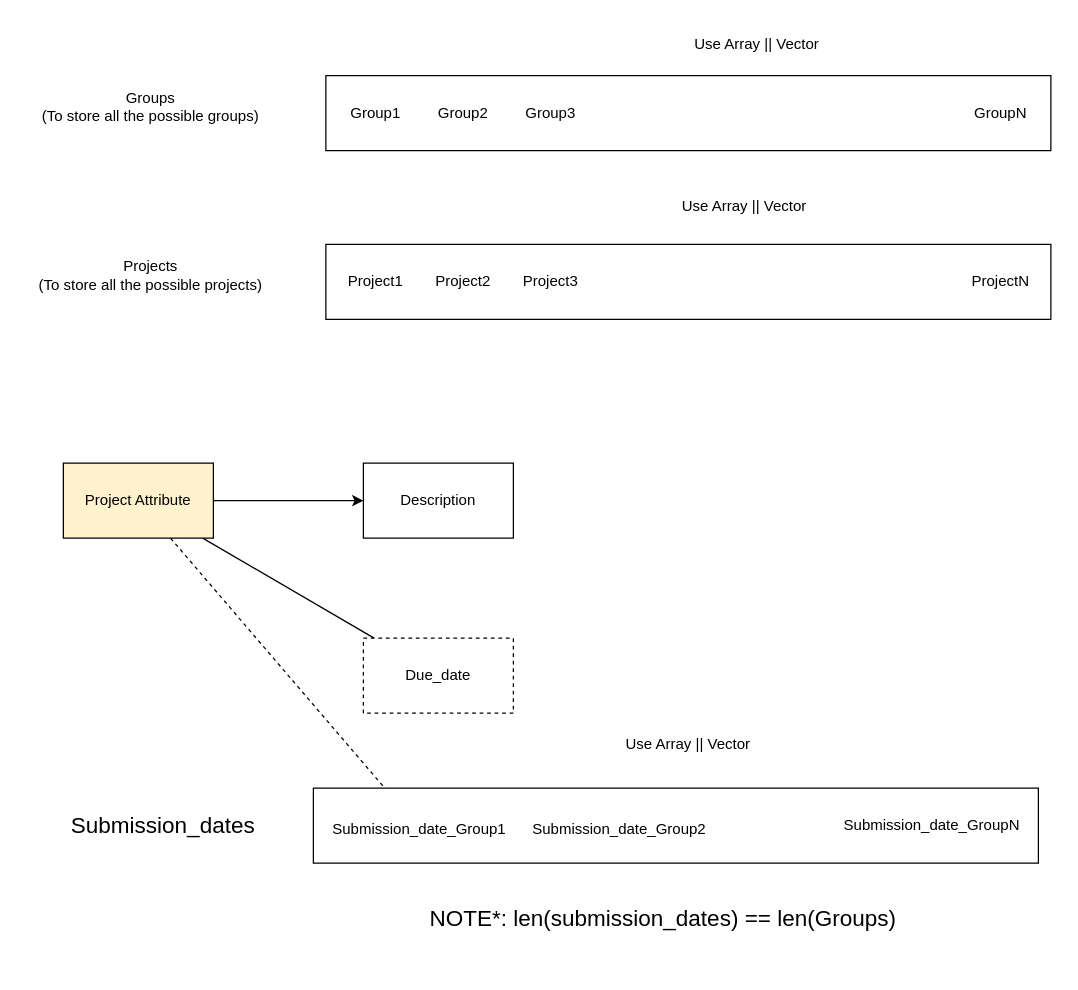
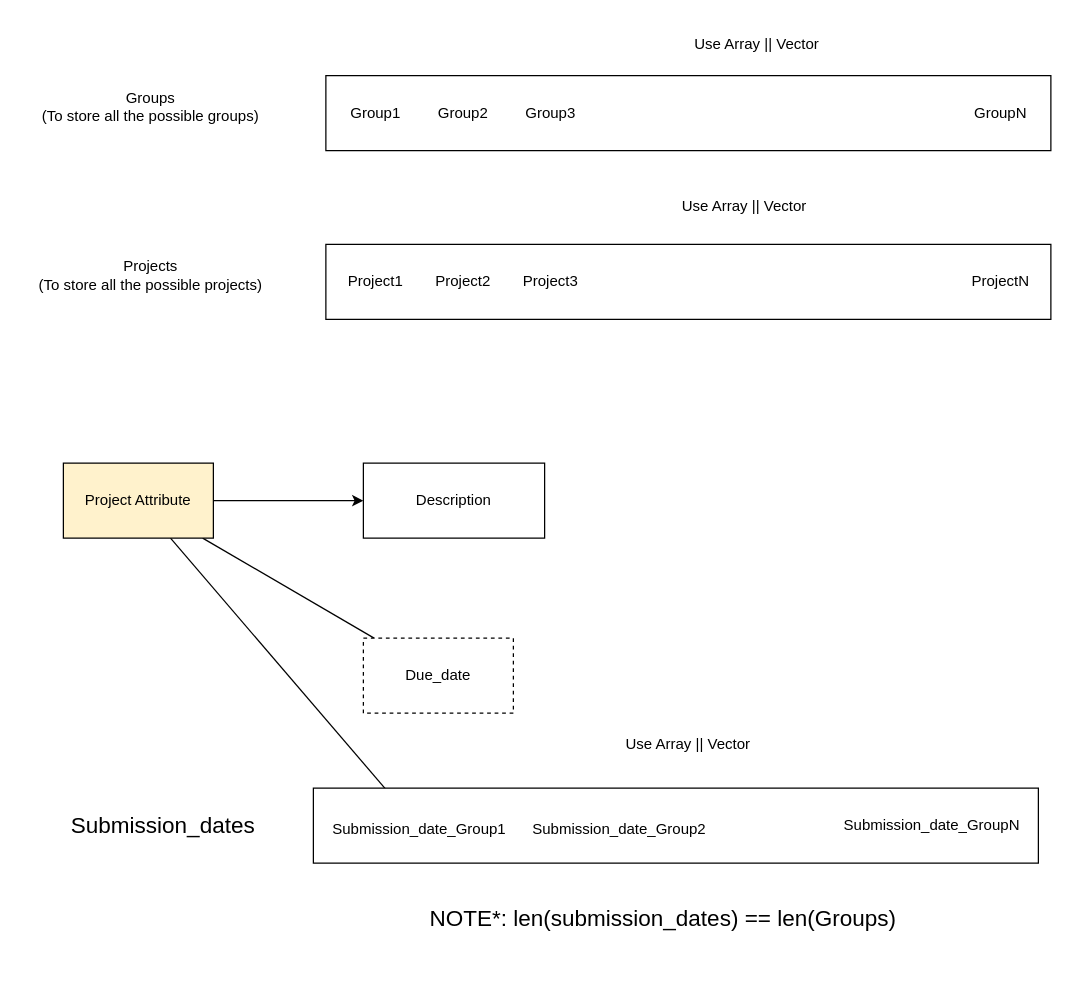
node "Description": size 150x75 -> 181x75
edge "Project Attribute" -> "Submission_date_Group1": style dashed -> solid
